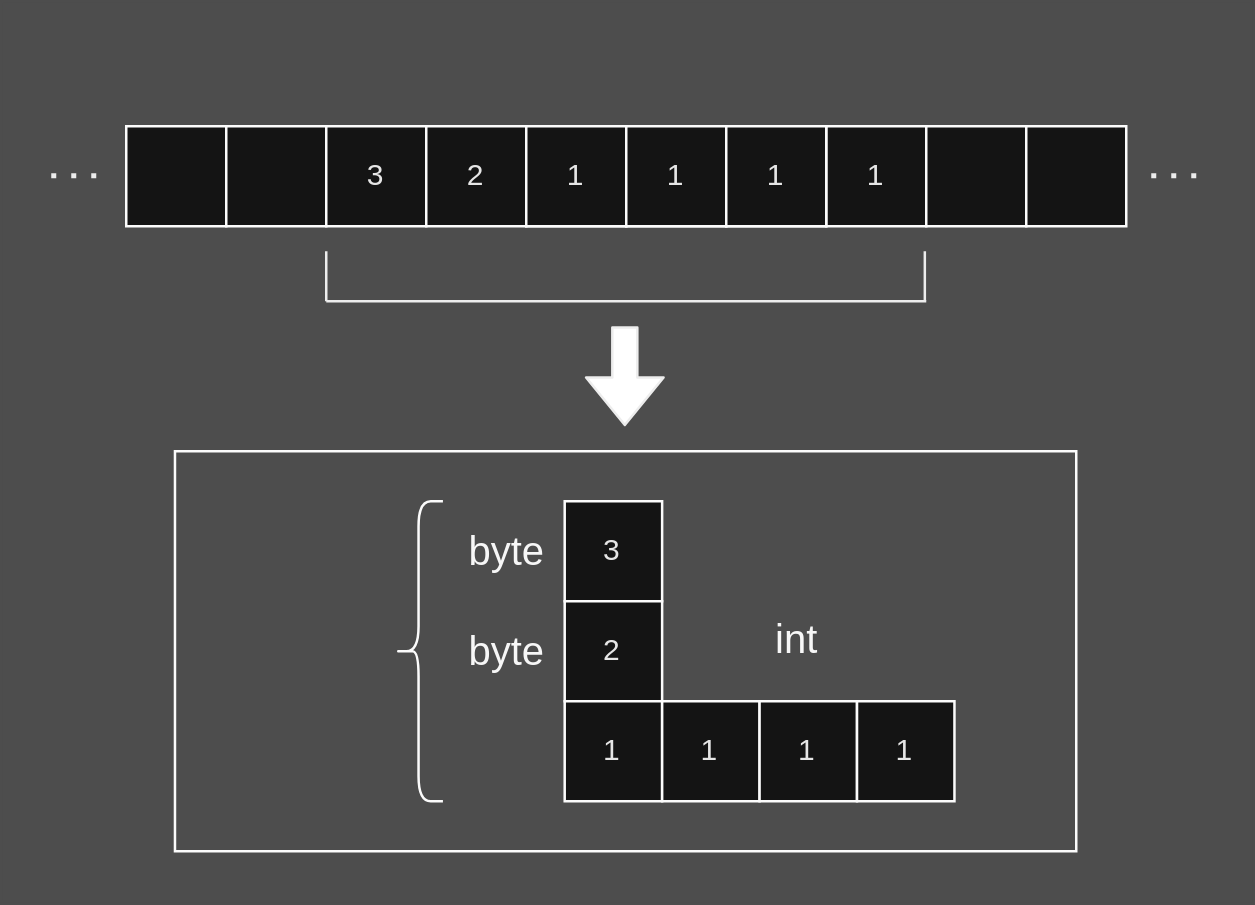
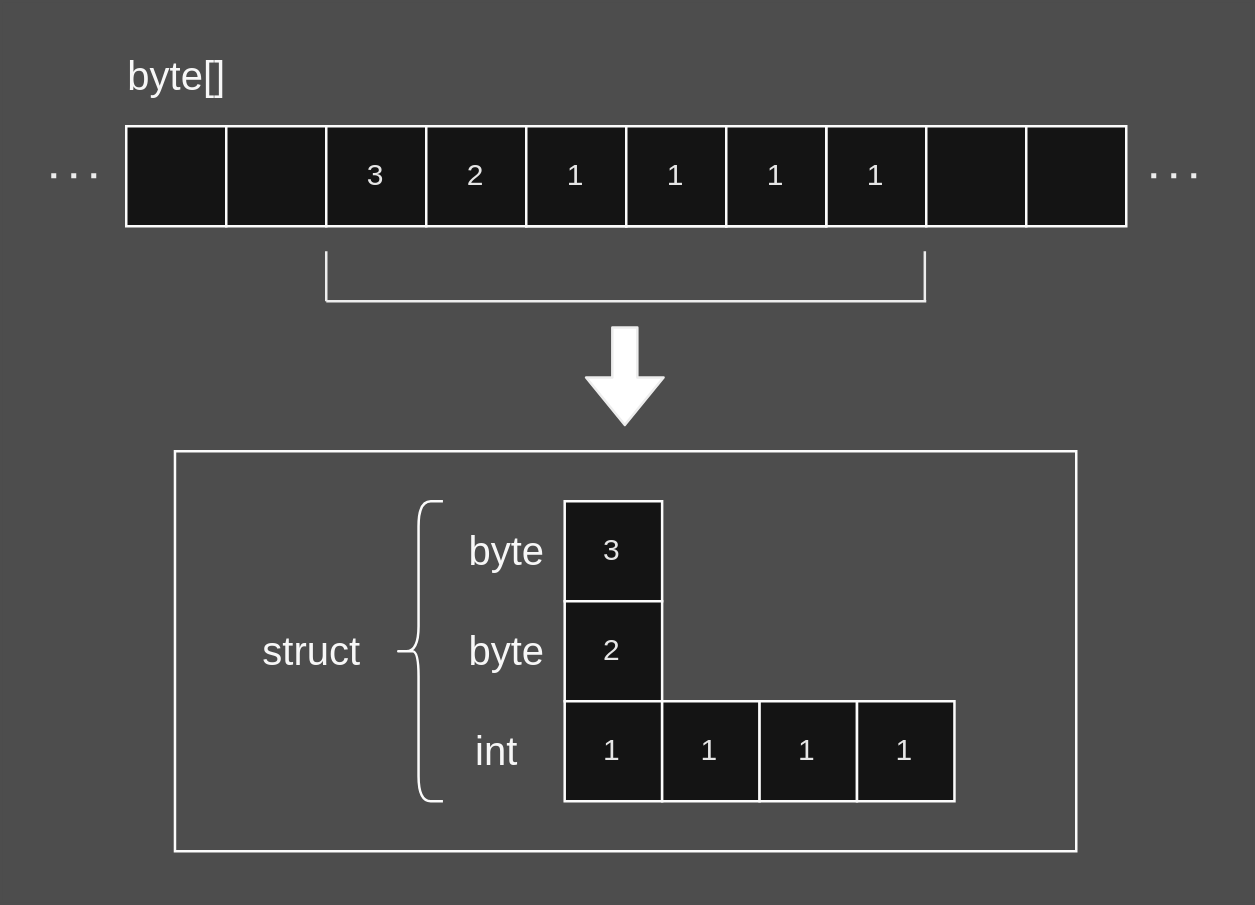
node "byte[]": added
node "int": moved (797, 639) -> (497, 751)
node "struct": added
